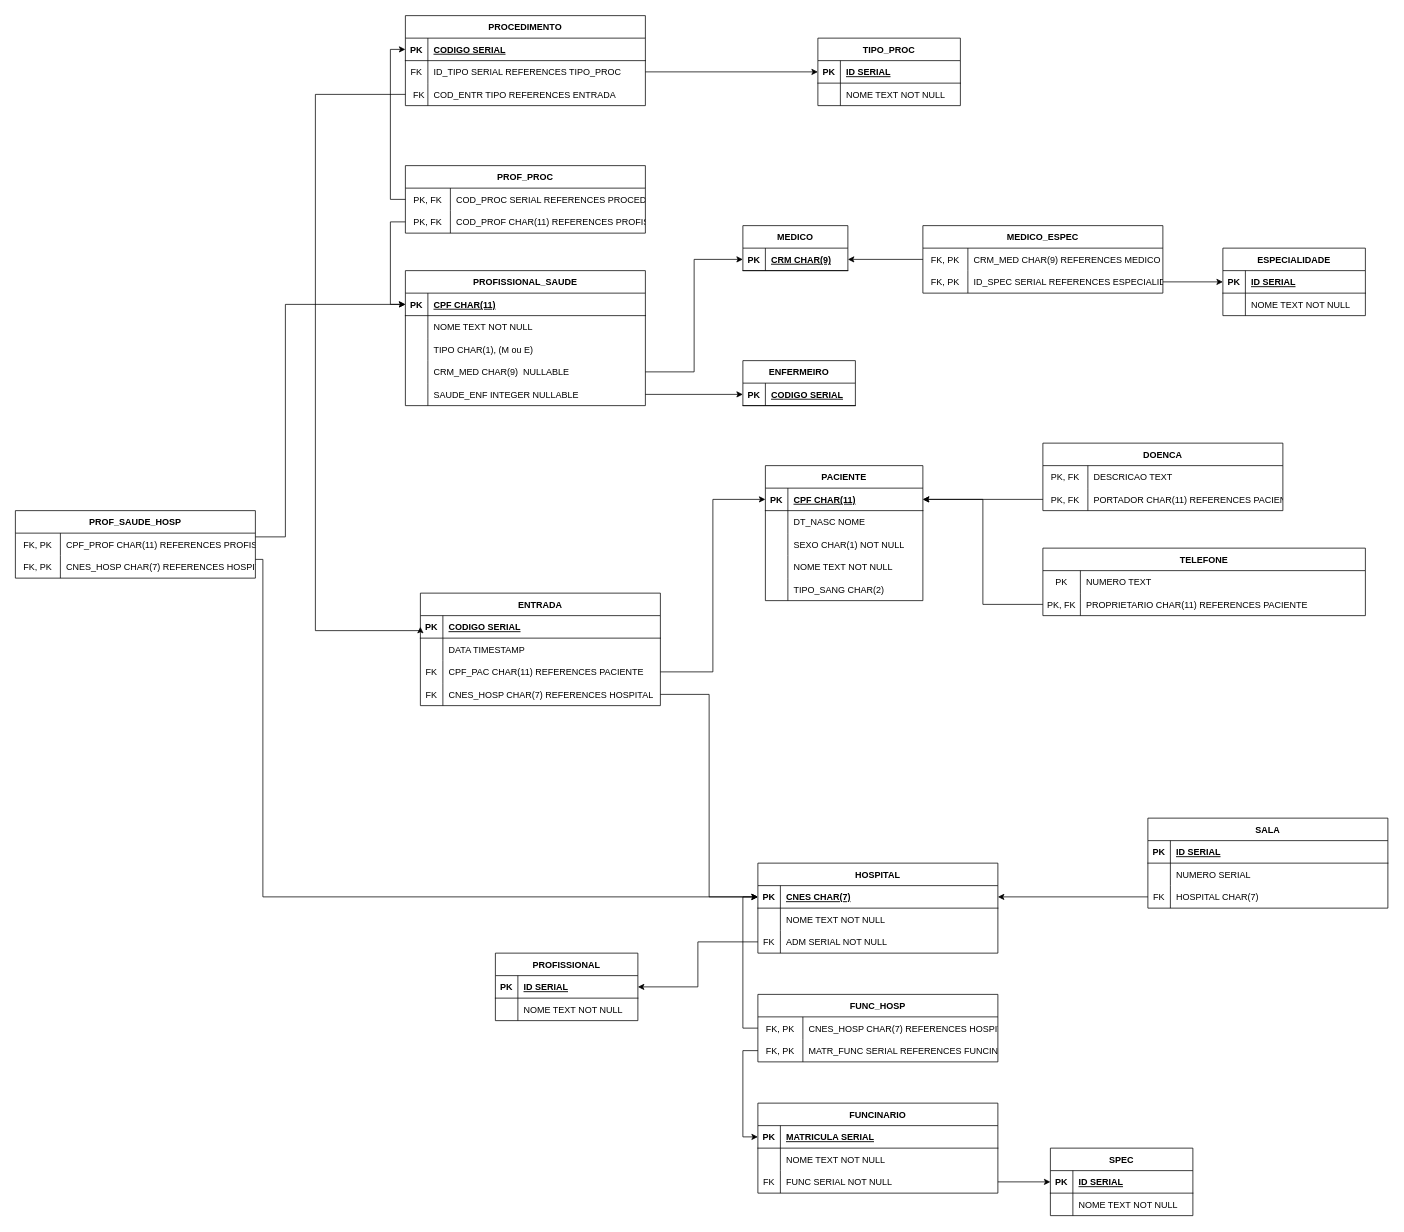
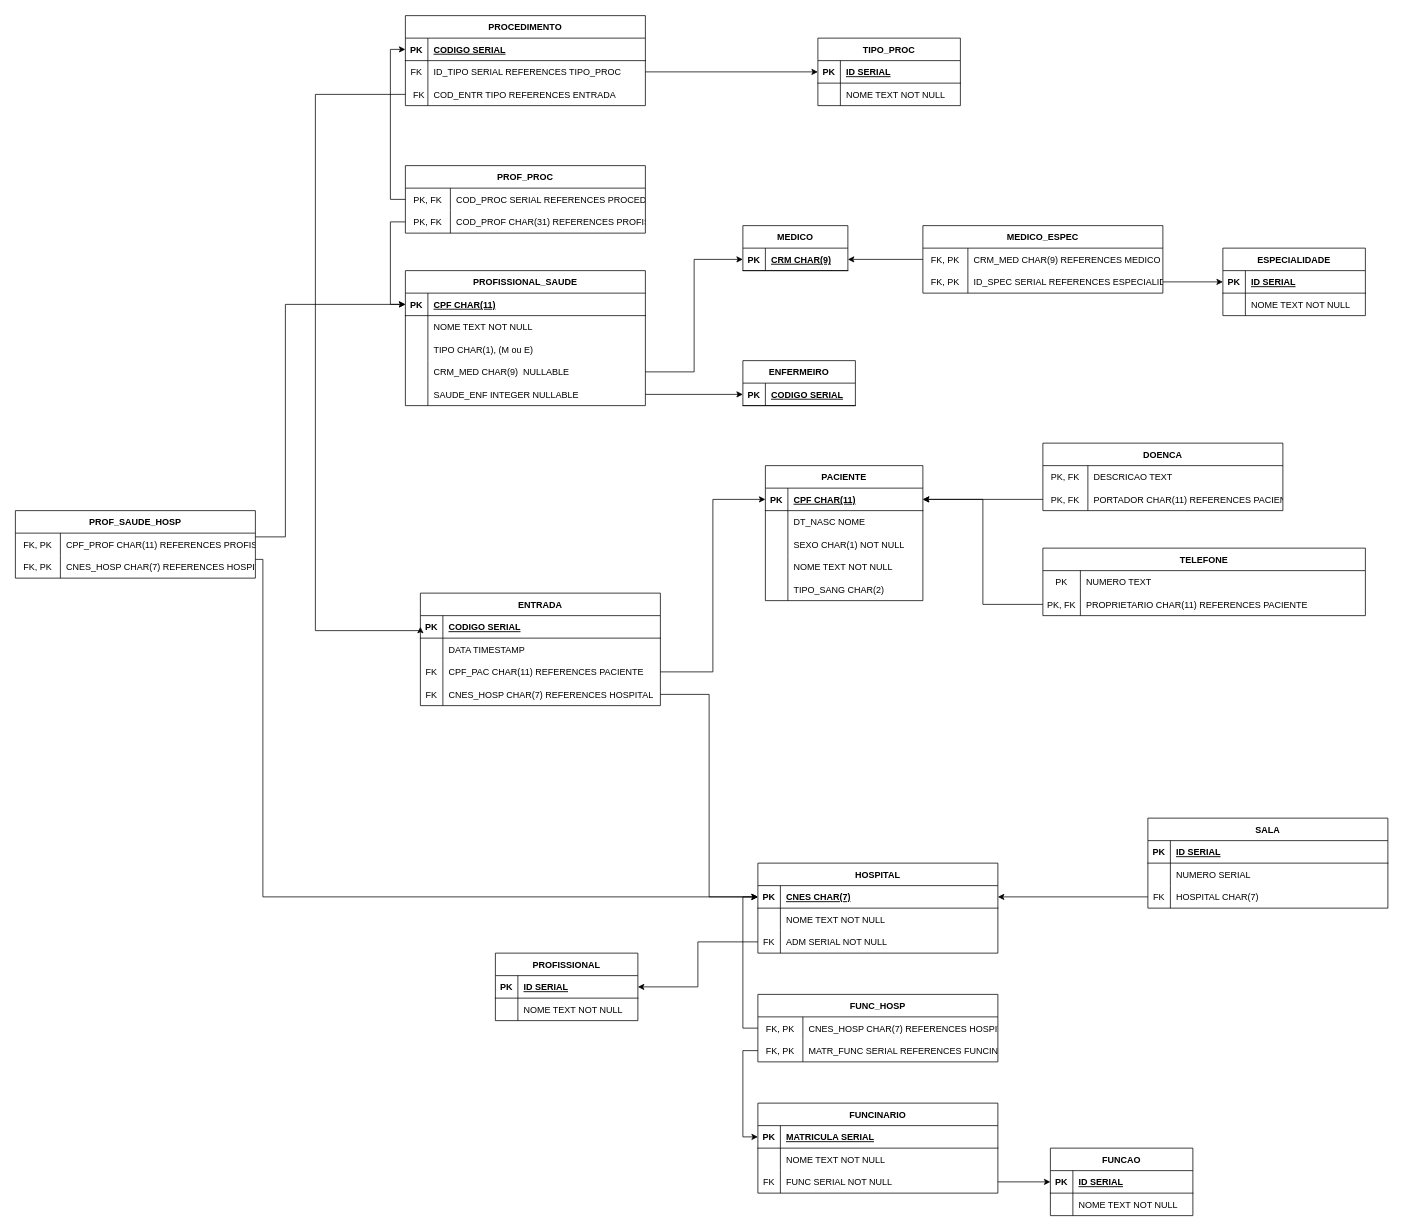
node "COD_PROF CHAR(11) REFERENCES PROFISSIONAL_SAUDE": label "COD_PROF CHAR(11) REFERENCES PROFISSIONAL_SAUDE" -> "COD_PROF CHAR(31) REFERENCES PROFISSIONAL_SAUDE"
node "SPEC": label "SPEC" -> "FUNCAO"
